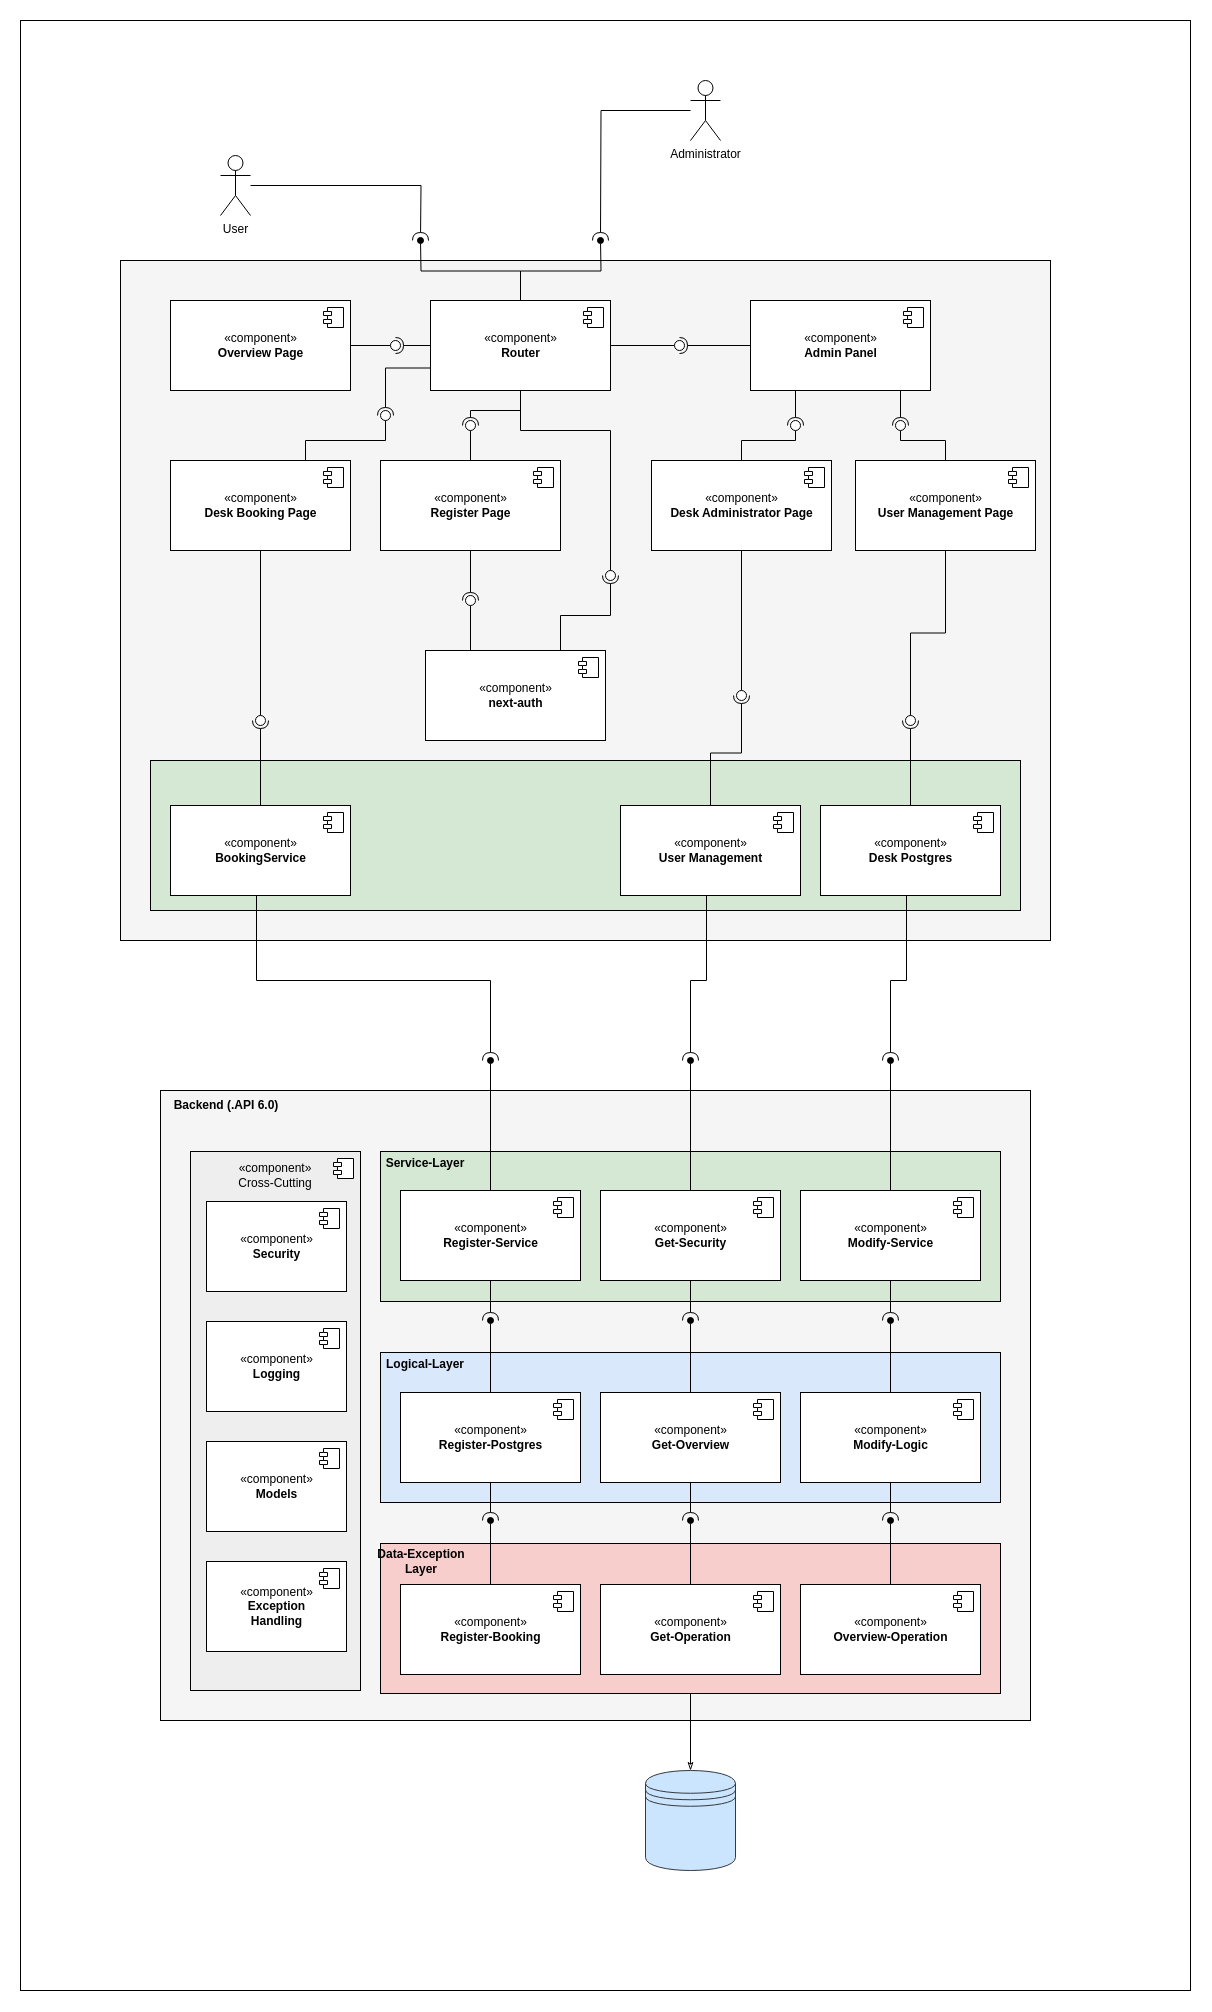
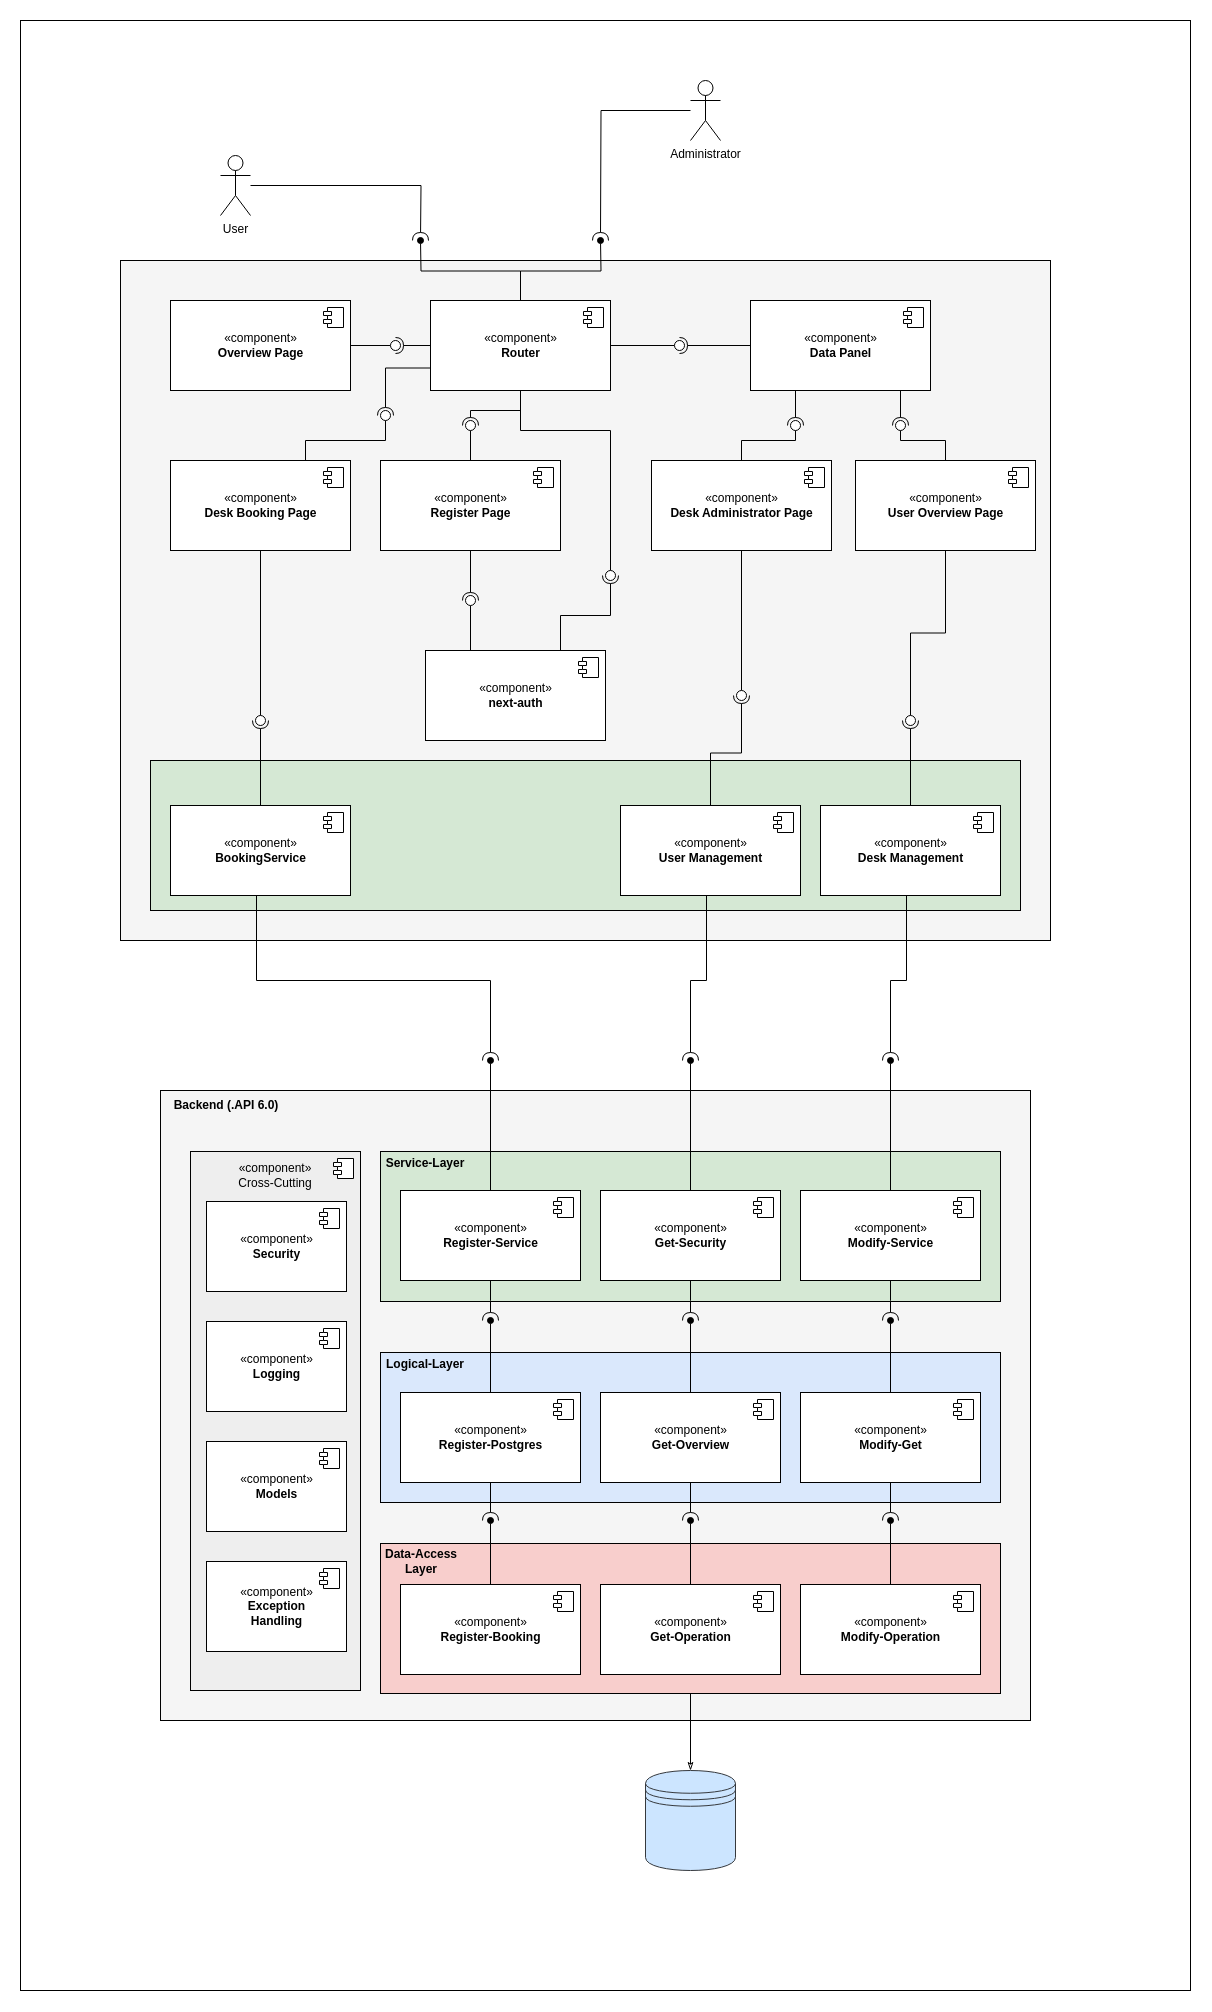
node "«component» Admin Panel": label "«component» Admin Panel" -> "«component» Data Panel"
node "«component» User Management Page": label "«component» User Management Page" -> "«component» User Overview Page"
node "«component» Desk Postgres": label "«component» Desk Postgres" -> "«component» Desk Management"
node "«component» Modify-Logic": label "«component» Modify-Logic" -> "«component» Modify-Get"
node "Data-Exception Layer": label "Data-Exception Layer" -> "Data-Access Layer"
node "«component» Overview-Operation": label "«component» Overview-Operation" -> "«component» Modify-Operation"
